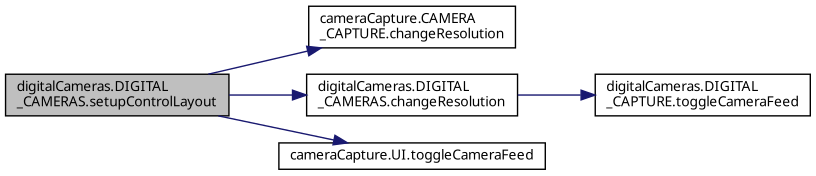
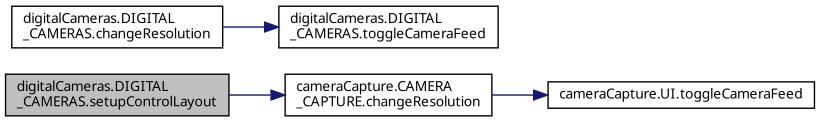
edge "digitalCameras.DIGITAL _CAMERAS.setupControlLayout" -> "digitalCameras.DIGITAL _CAMERAS.changeResolution": removed
node "digitalCameras.DIGITAL _CAPTURE.toggleCameraFeed": label "digitalCameras.DIGITAL _CAPTURE.toggleCameraFeed" -> "digitalCameras.DIGITAL _CAMERAS.toggleCameraFeed"
edge "digitalCameras.DIGITAL _CAMERAS.setupControlLayout" -> "cameraCapture.UI.toggleCameraFeed": now "cameraCapture.CAMERA _CAPTURE.changeResolution" -> "cameraCapture.UI.toggleCameraFeed"
